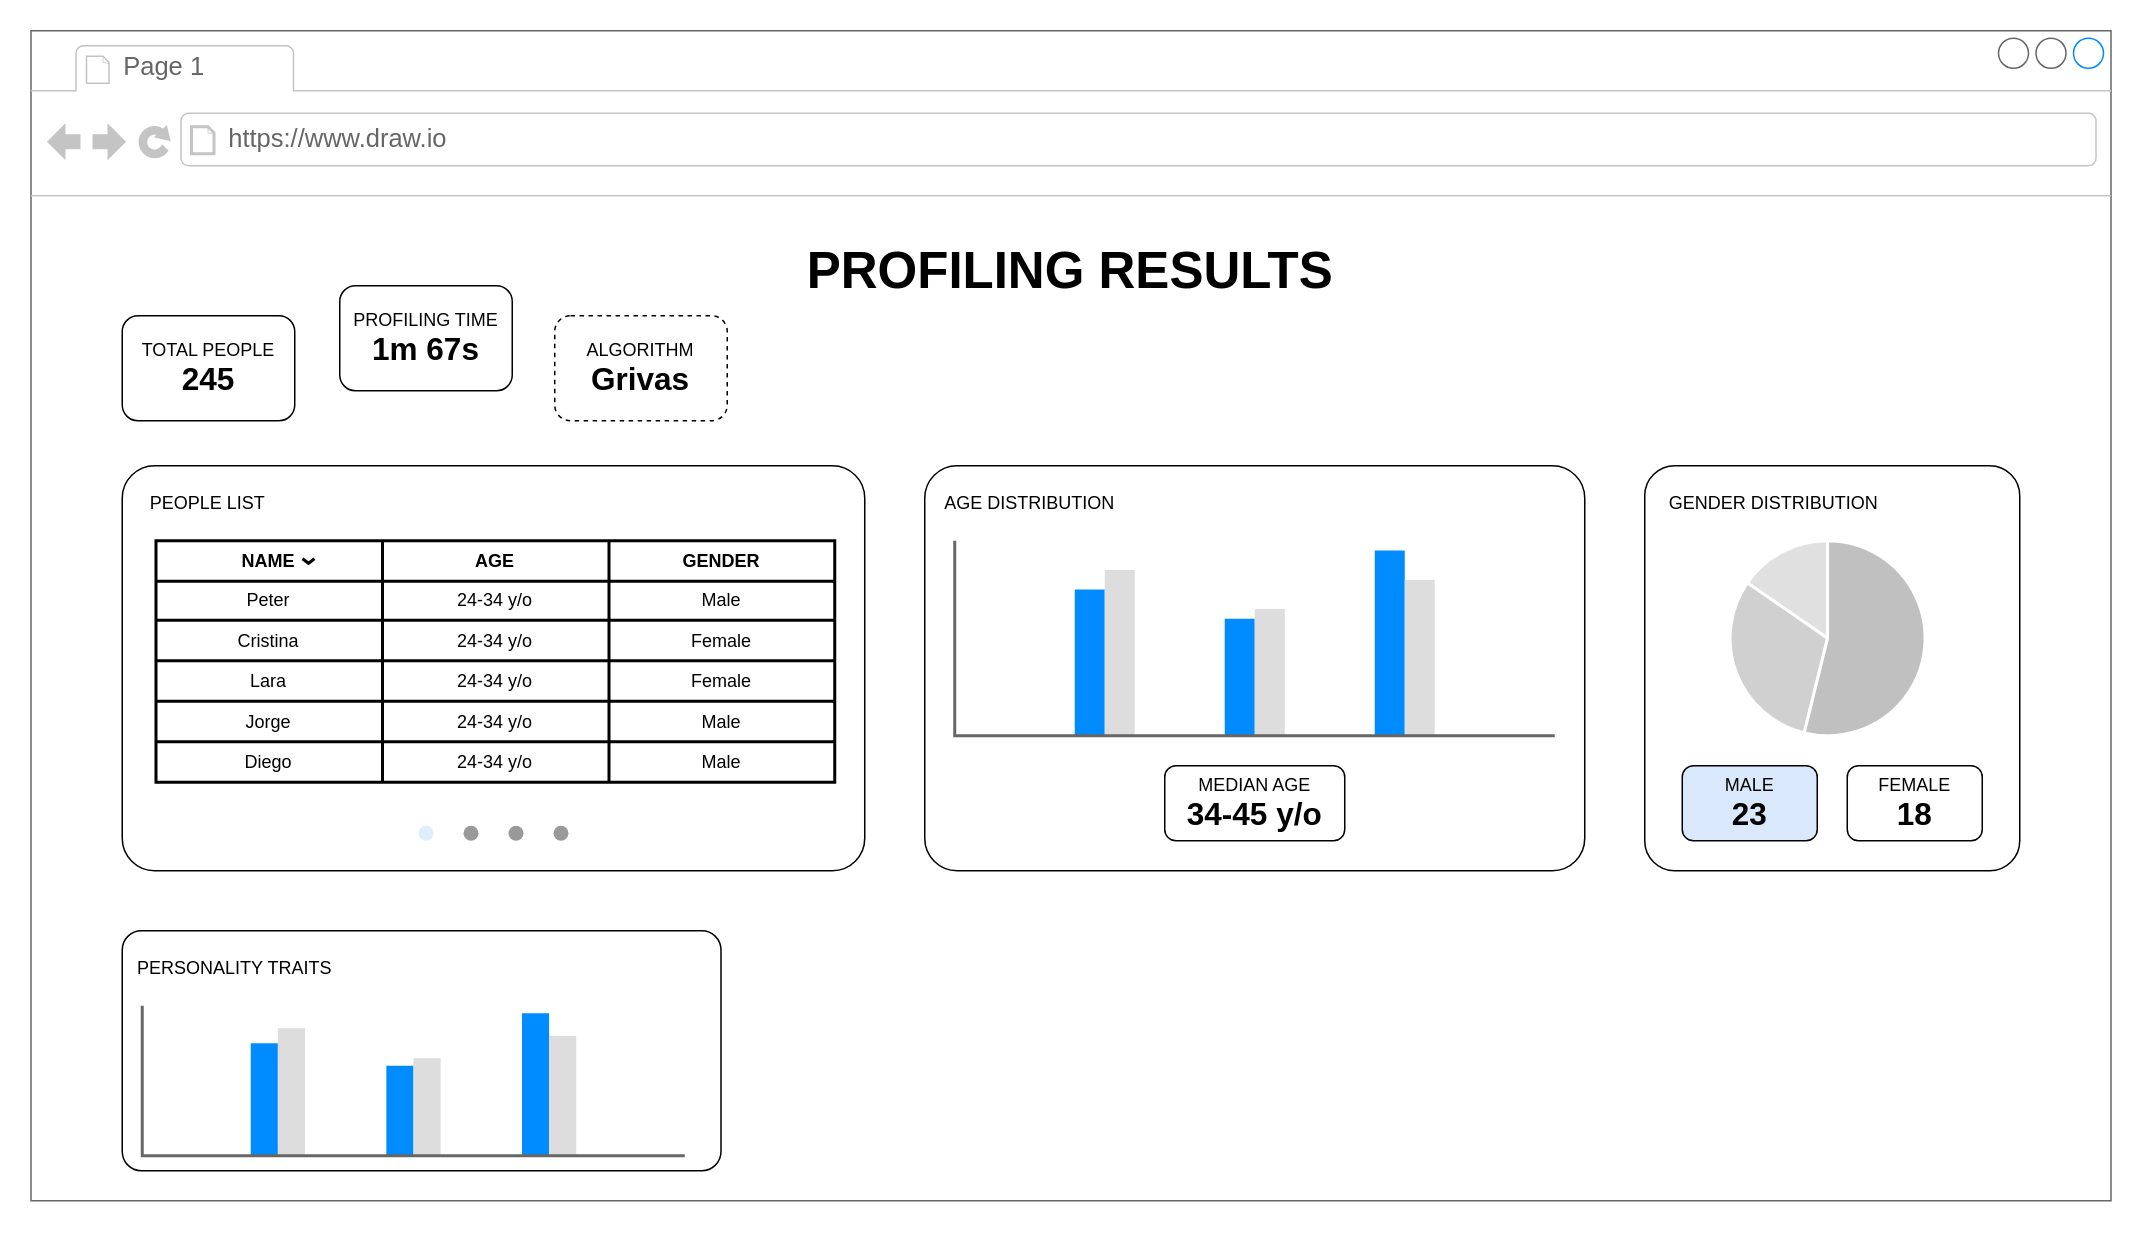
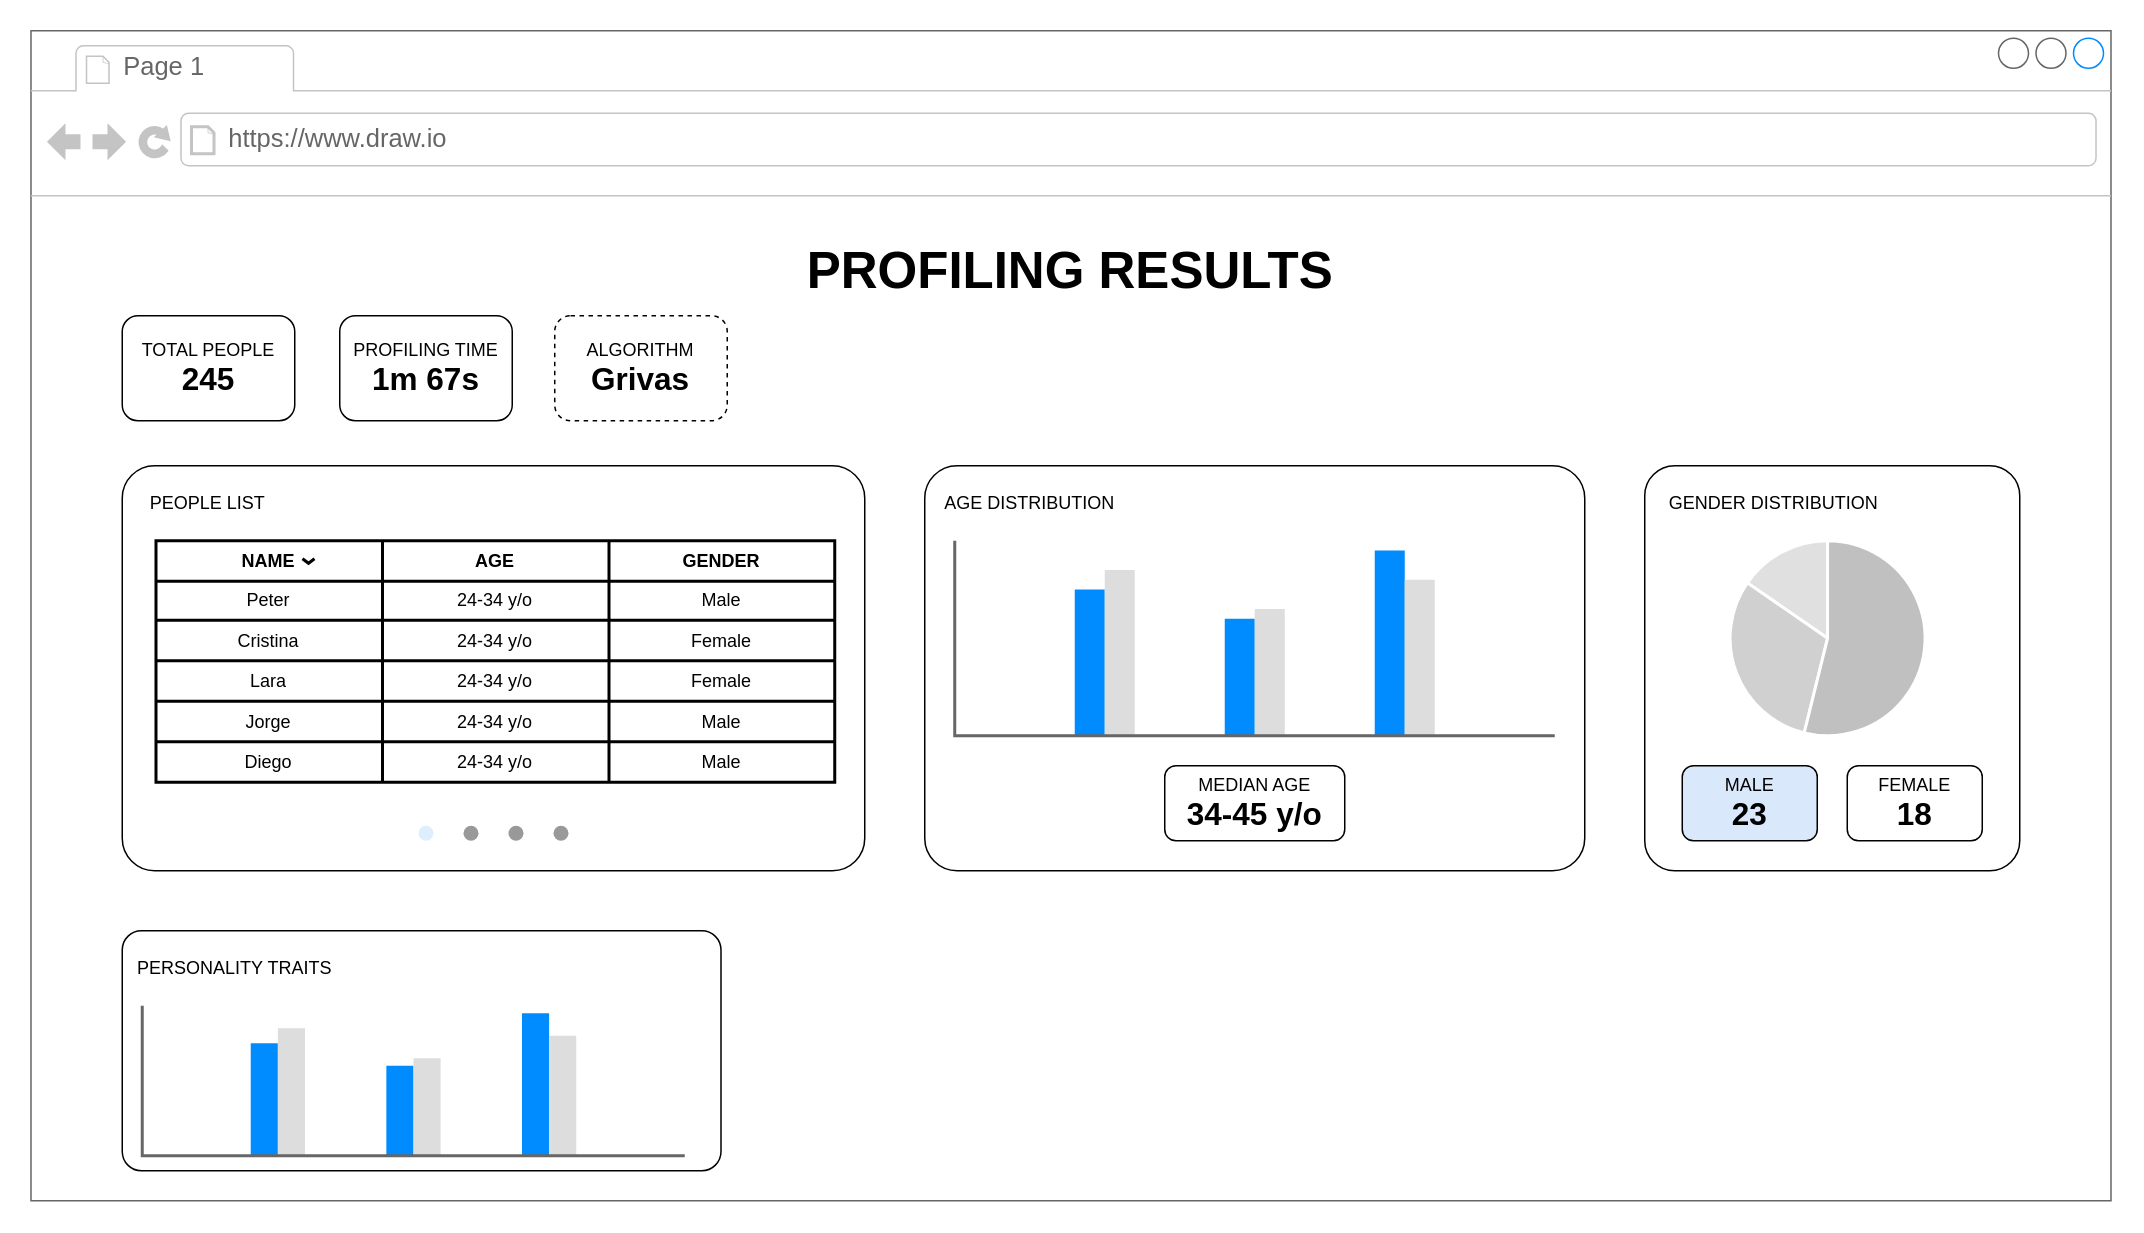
node "PROFILING TIME 1m 67s": moved (426, 338) -> (426, 368)
